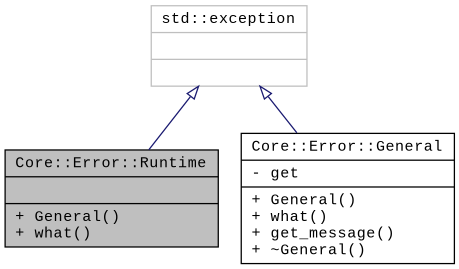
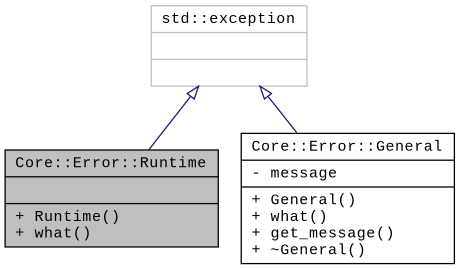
node "Core::Error::General": text "- get" -> "- message"
node "Core::Error::Runtime": text "+ General()" -> "+ Runtime()"
